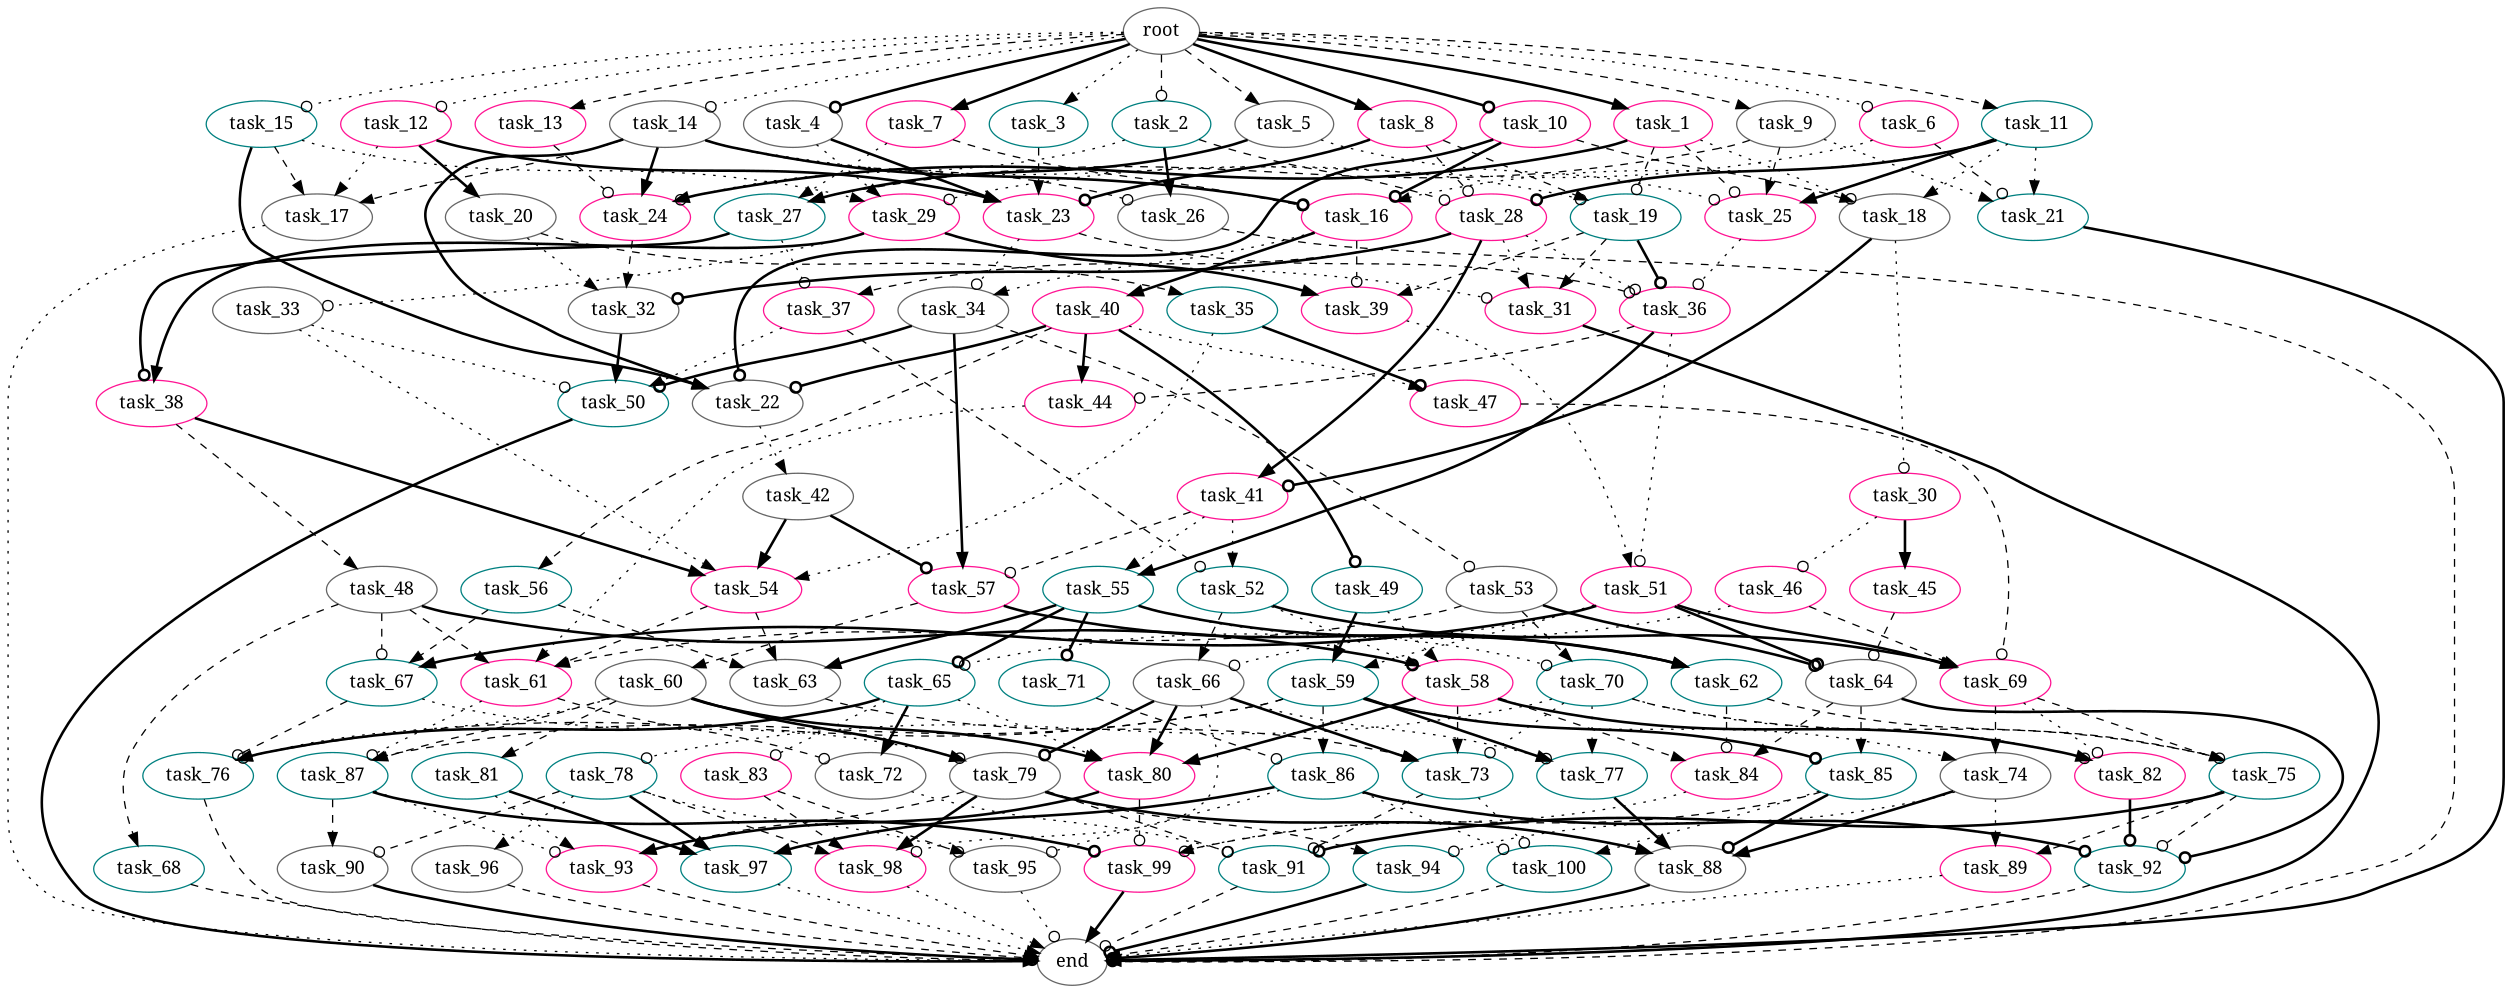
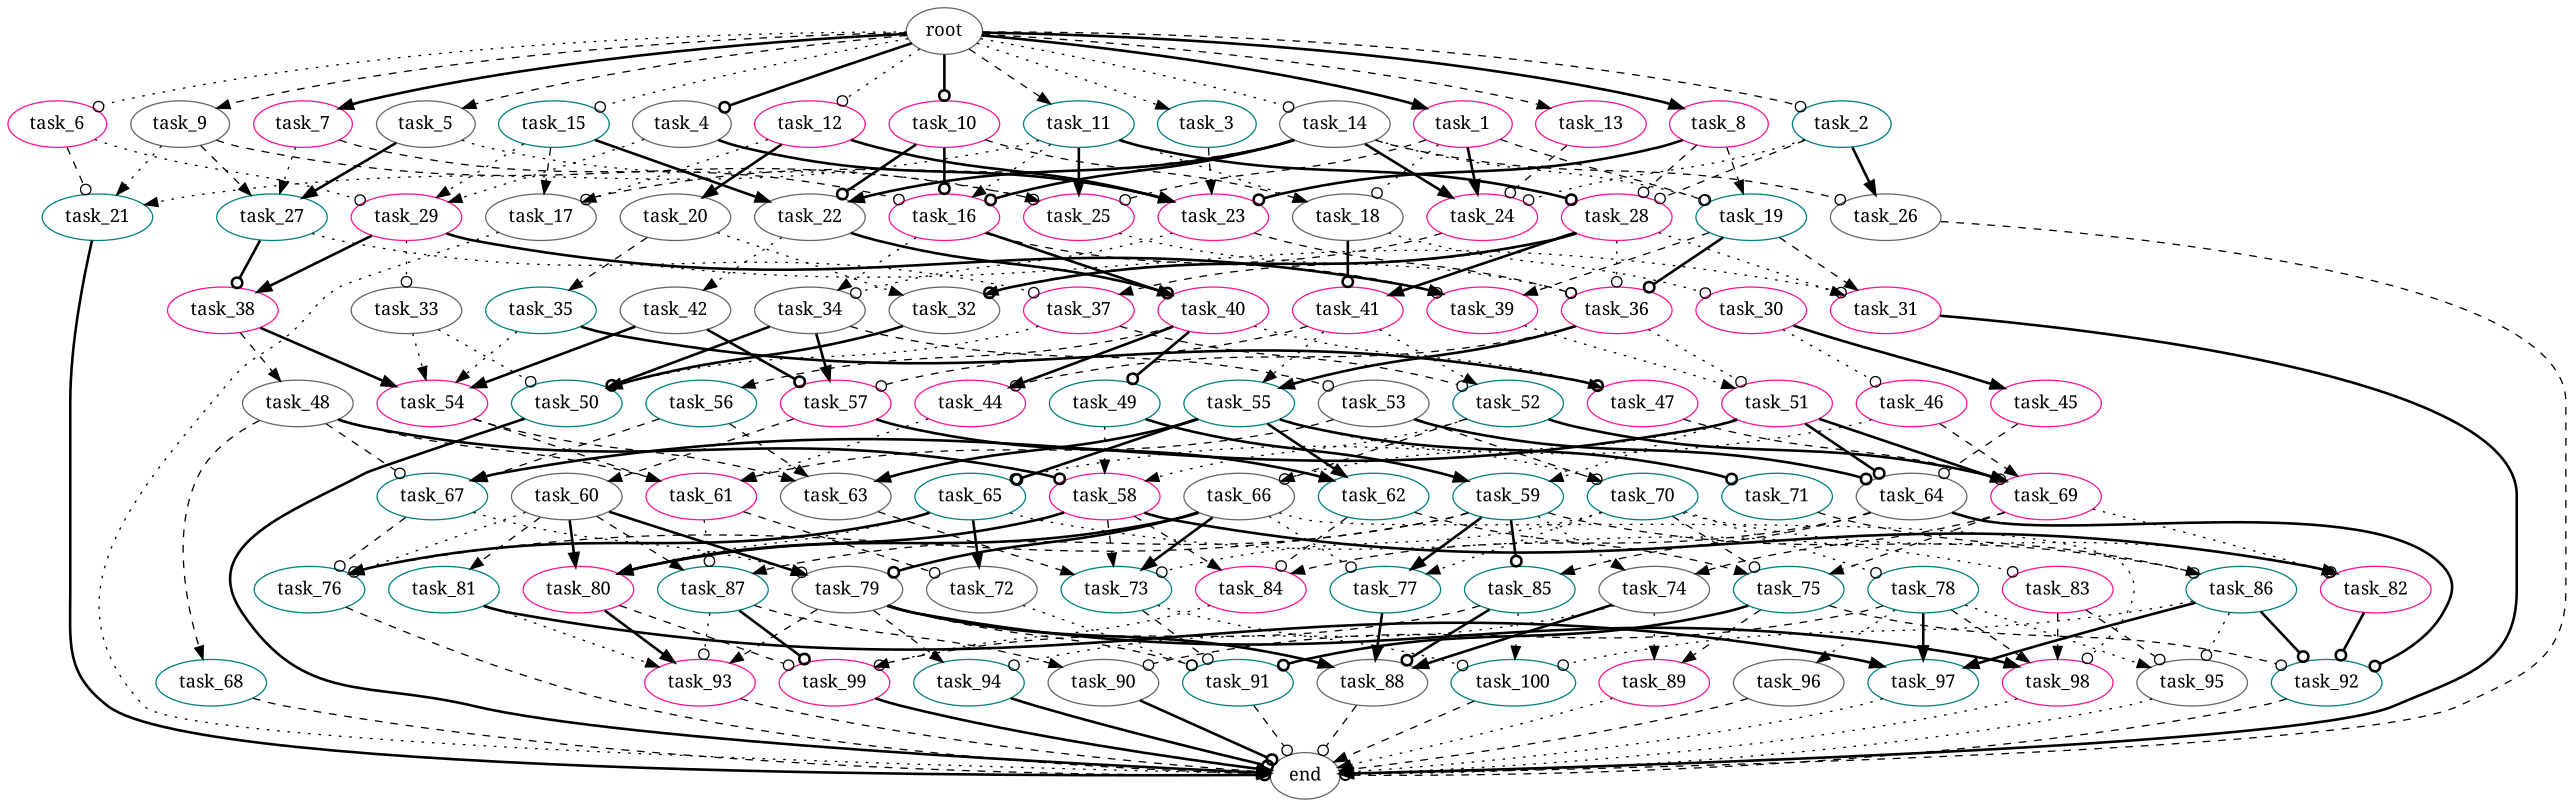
edge "task_14" -> "task_17": arrowhead normal -> odot
edge "task_40" -> "task_22": reversed
edge "task_88" -> "end": style bold -> dashed
